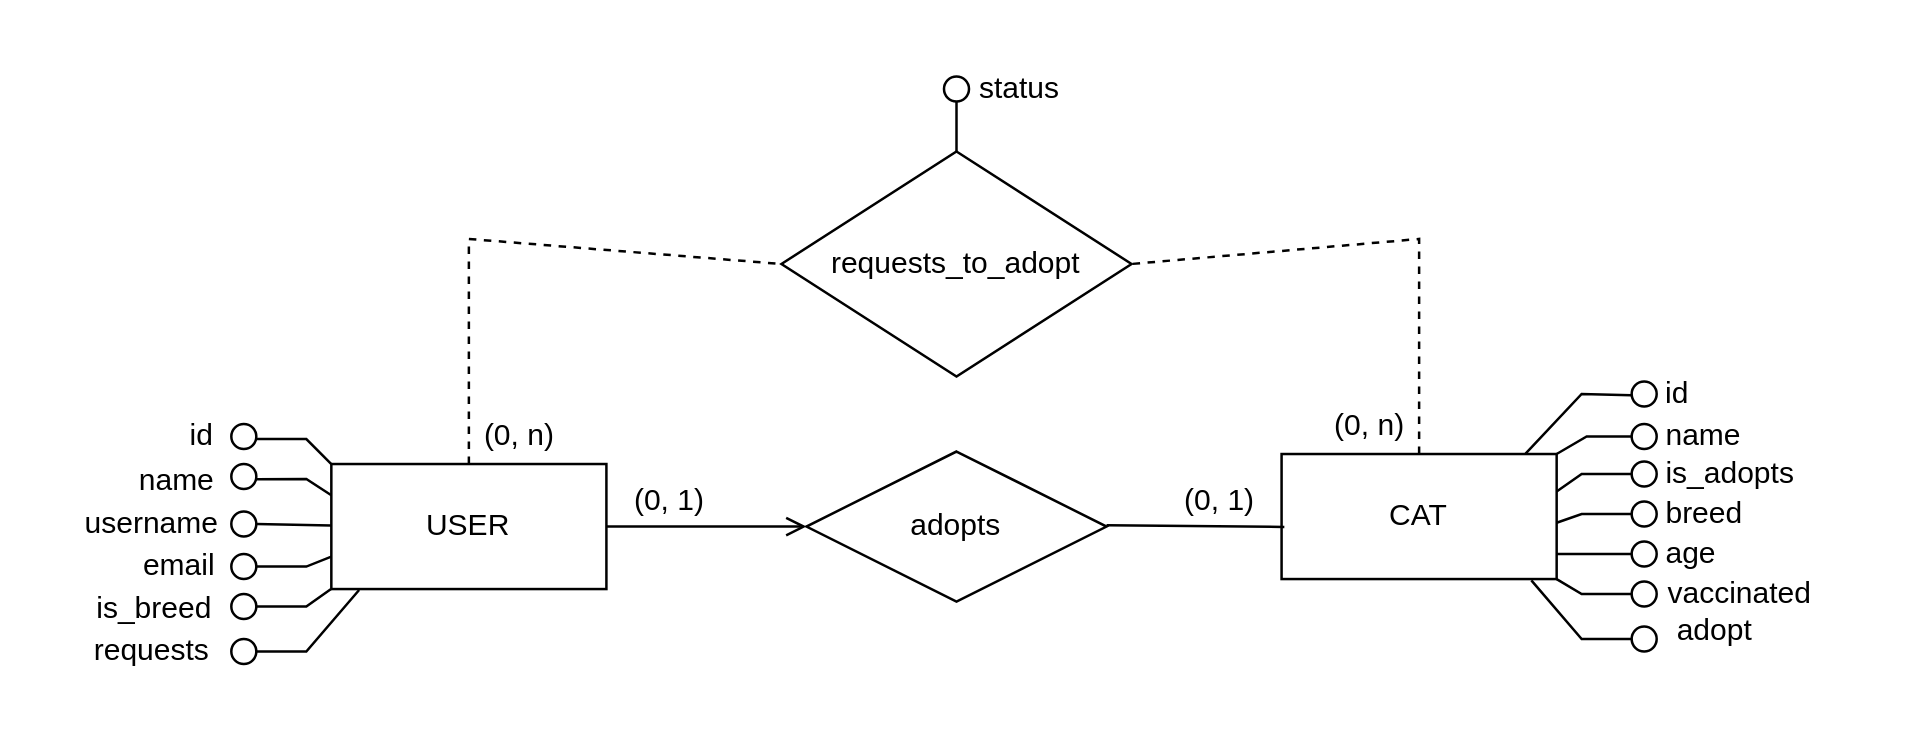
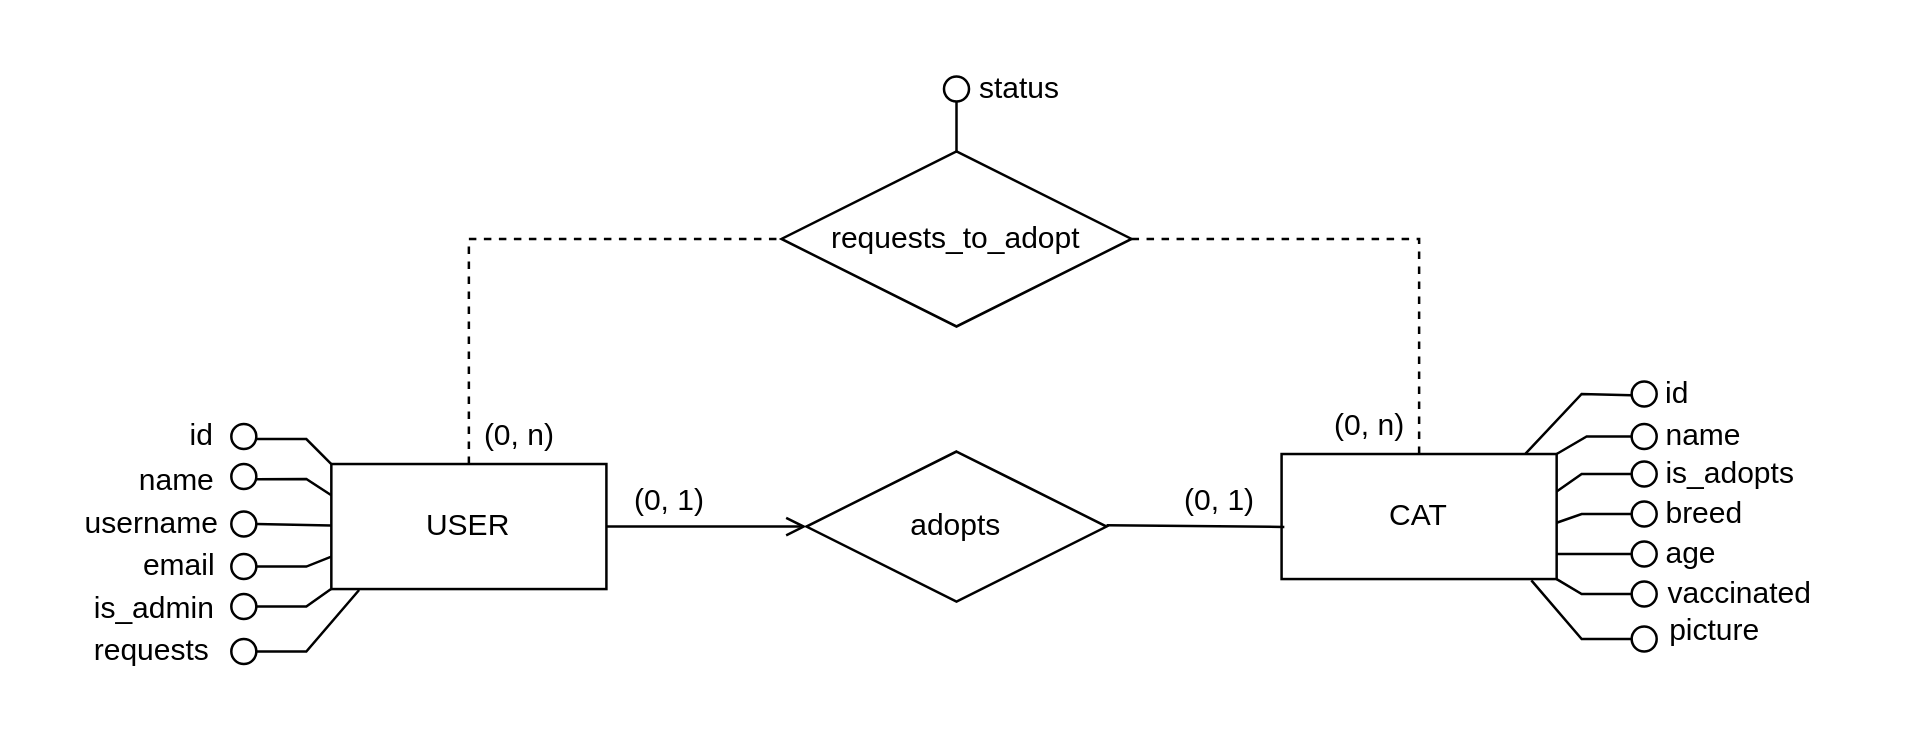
node "requests_to_adopt": size 350x225 -> 350x175
node "is_breed": label "is_breed" -> "is_admin"
node "adopt": label "adopt" -> "picture"
